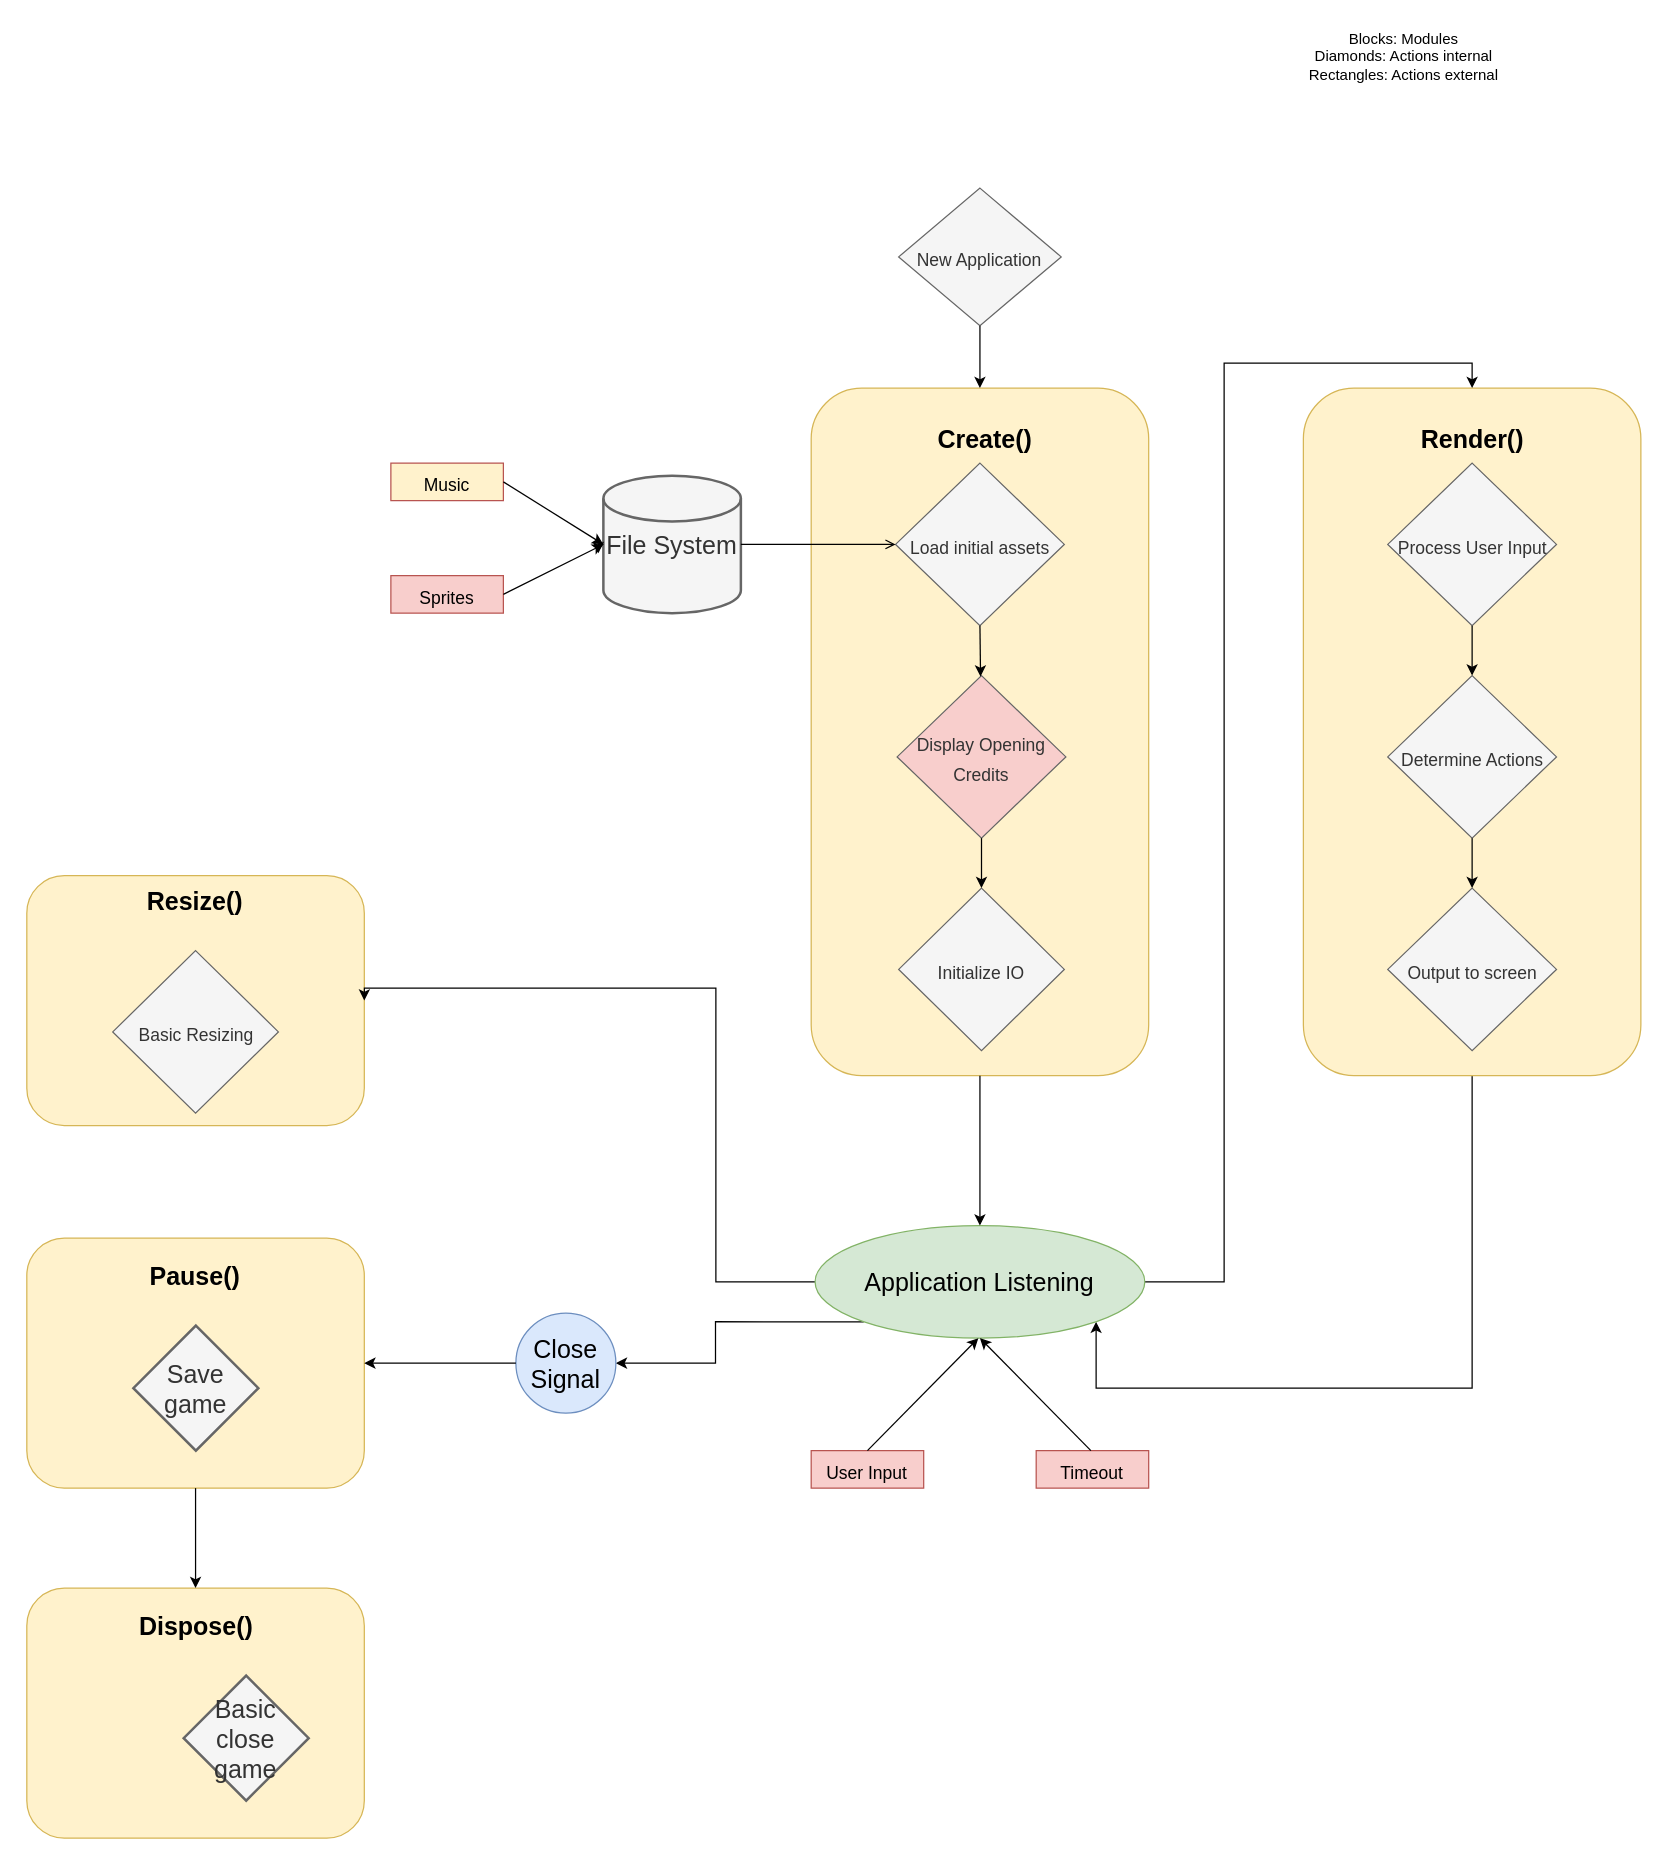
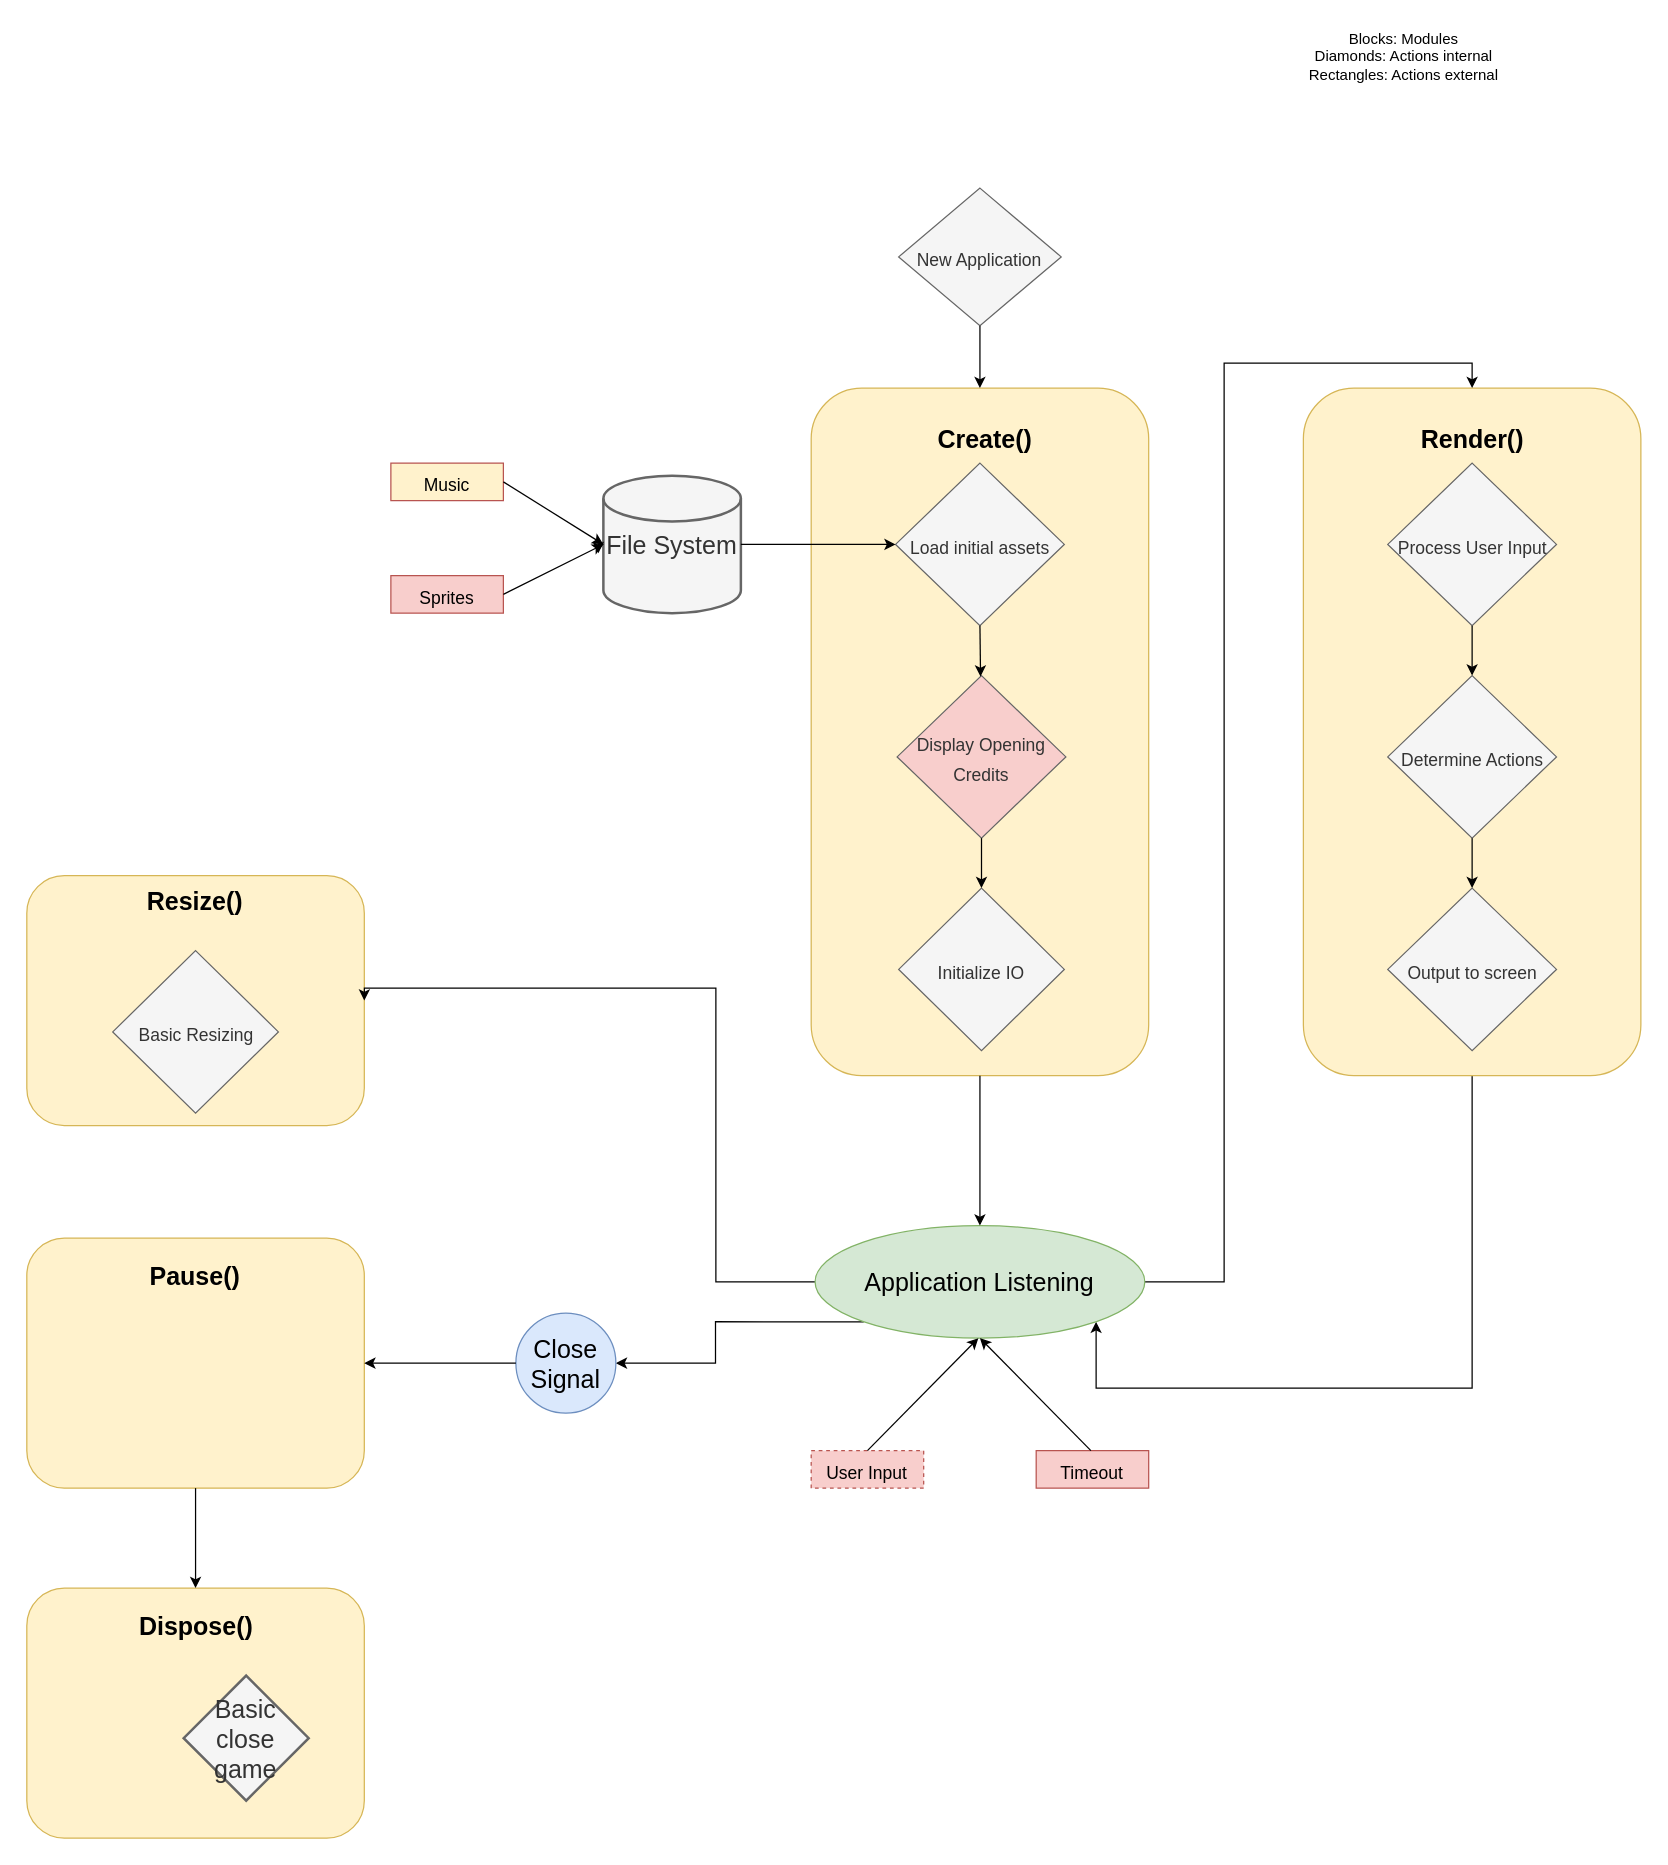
edge "File System" -> "Load initial assets": arrowhead open -> classic
node "Save game": removed
node "User Input": style solid -> dashed
